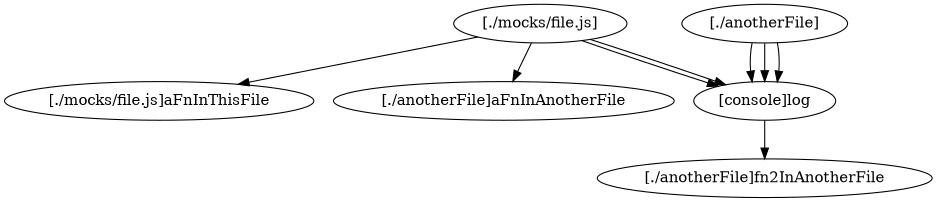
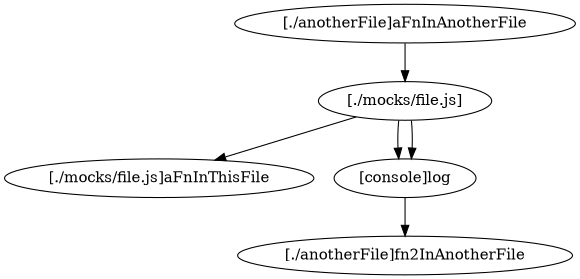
node "[./anotherFile]": removed
edge "[./mocks/file.js]" -> "[./anotherFile]aFnInAnotherFile": reversed
